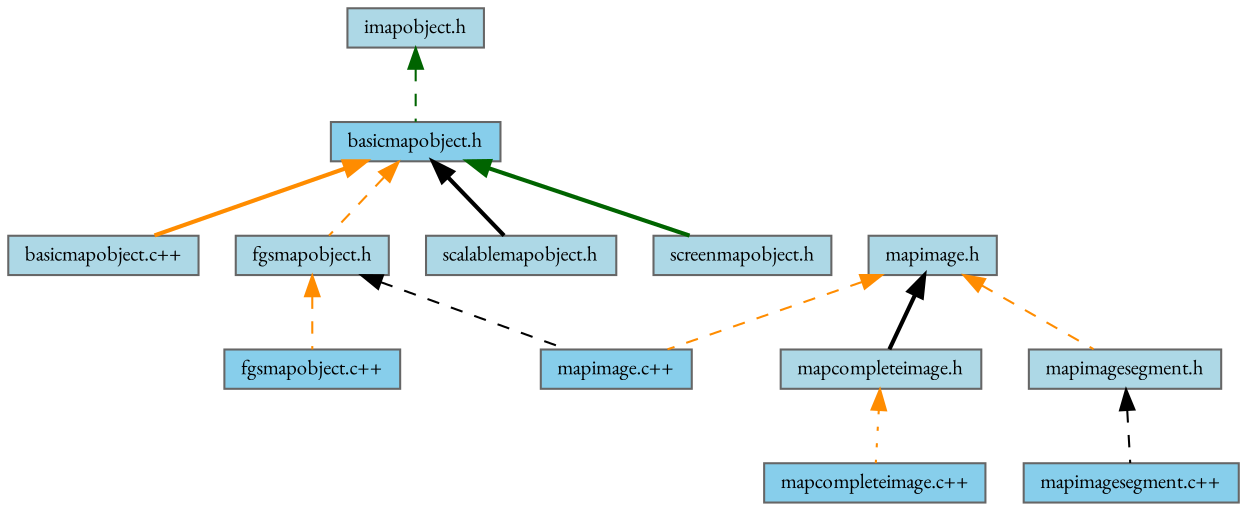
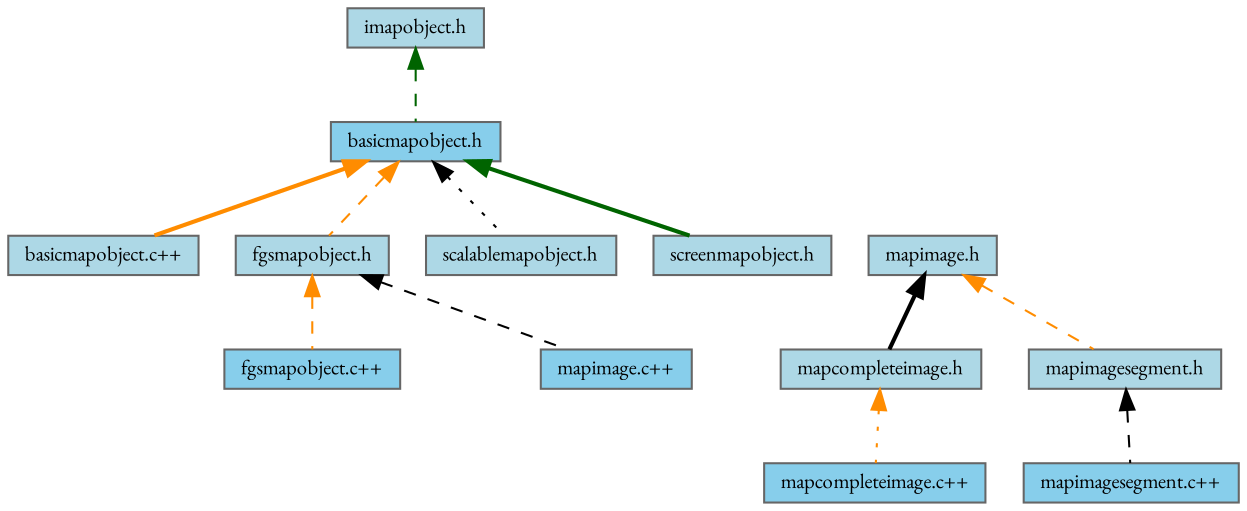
edge "scalablemapobject.h" -> "basicmapobject.h": style bold -> dotted
edge "mapimage.c++" -> "mapimage.h": removed
